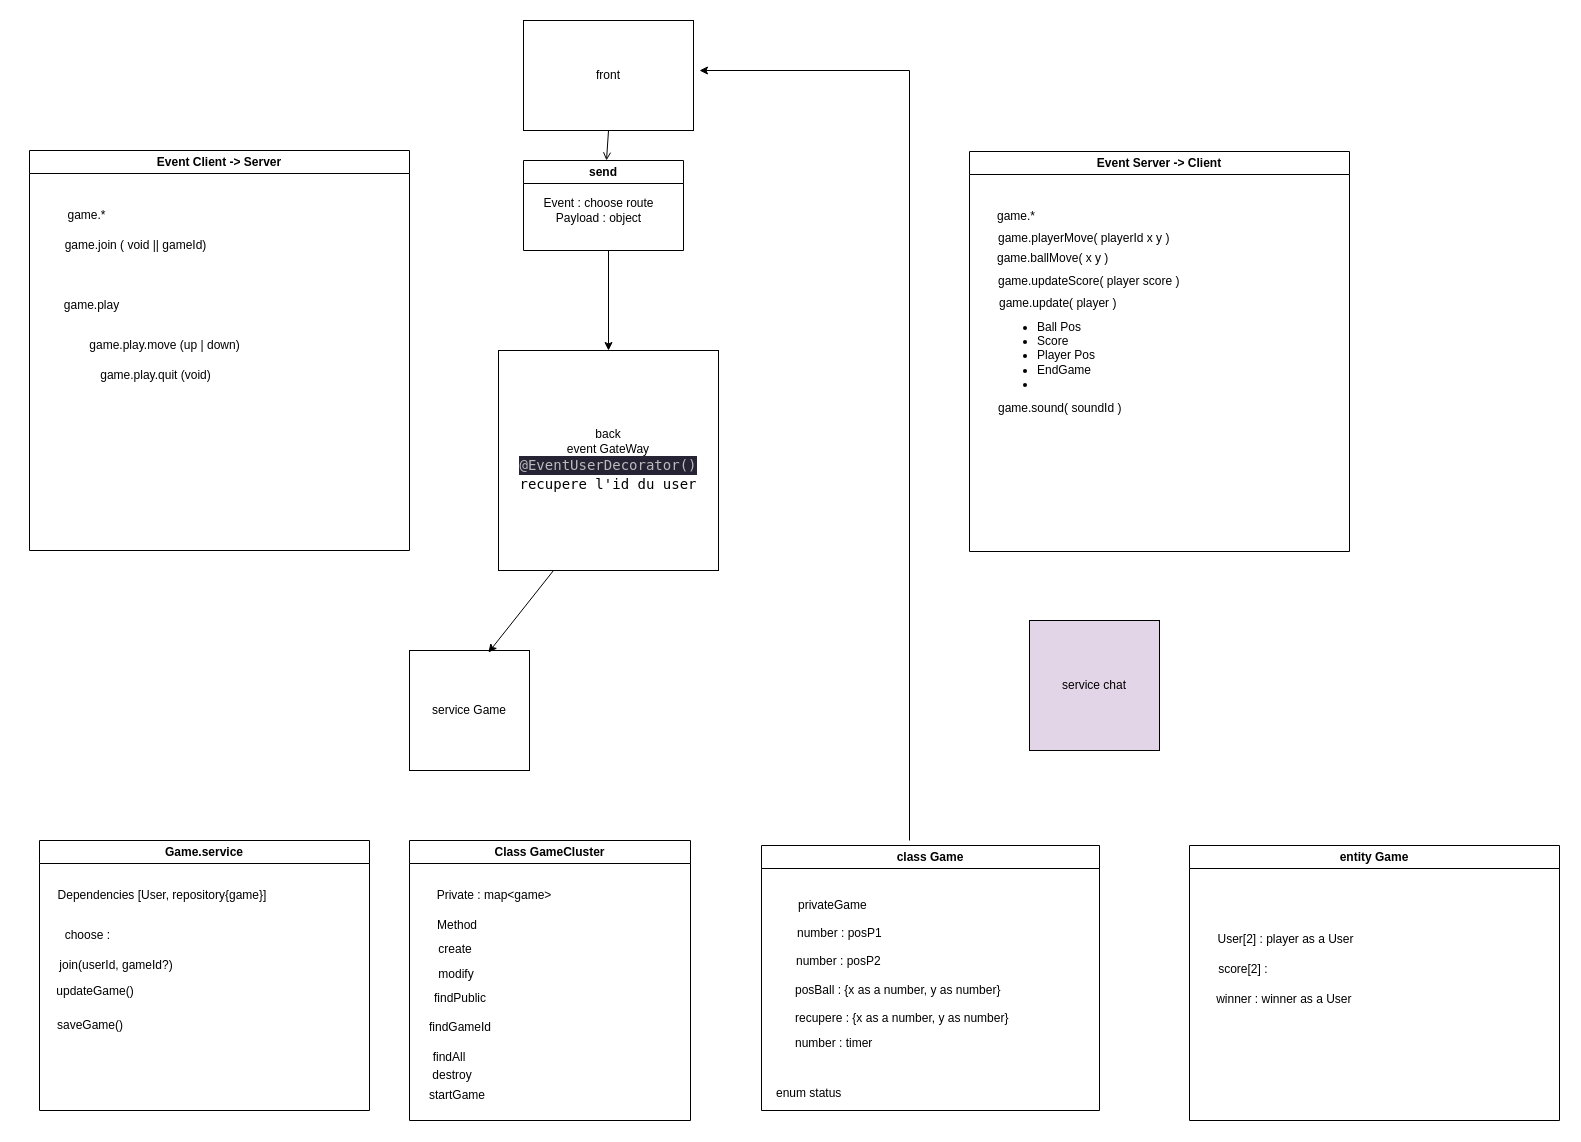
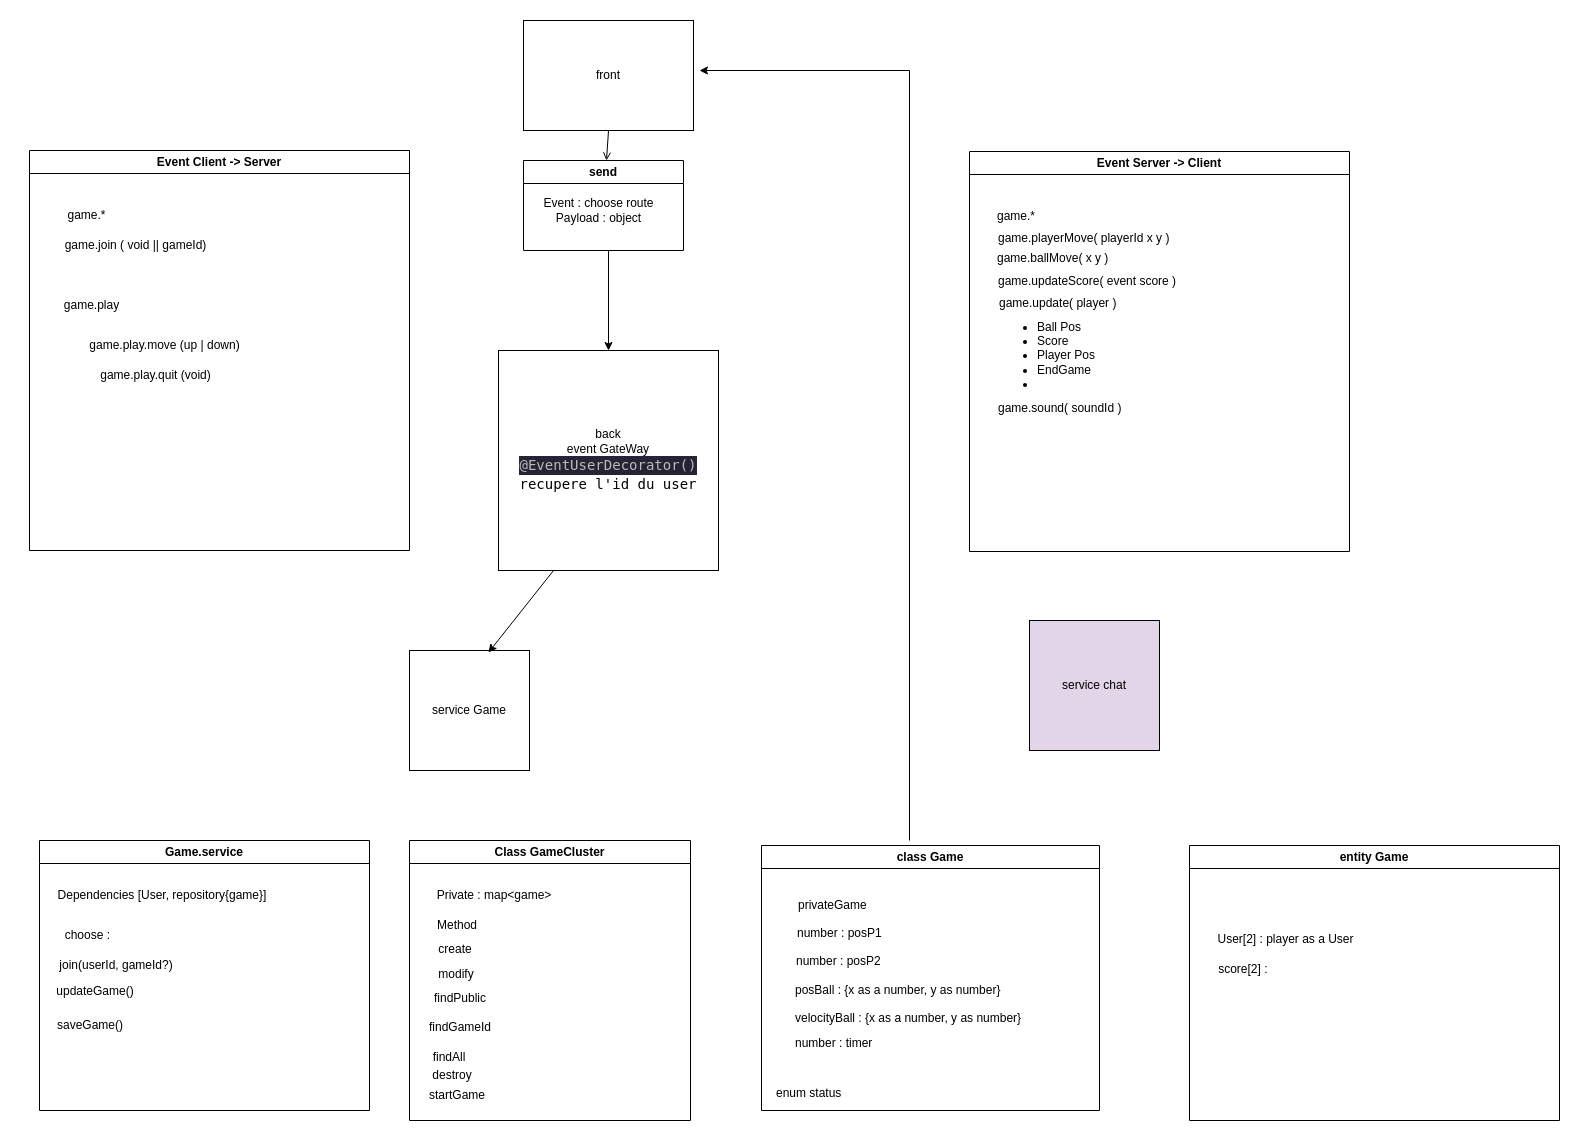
node "game.updateScore( player score )": label "game.updateScore( player score )" -> "game.updateScore( event score )"
node "winner : winner as a User": removed
node "recupere : {x as a number, y as number}": label "recupere : {x as a number, y as number}" -> "velocityBall : {x as a number, y as number}"
